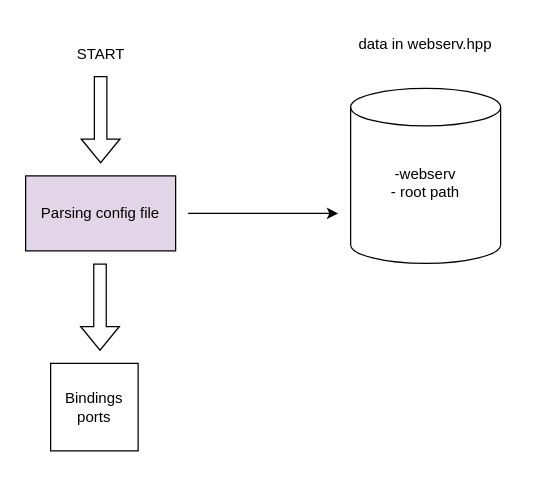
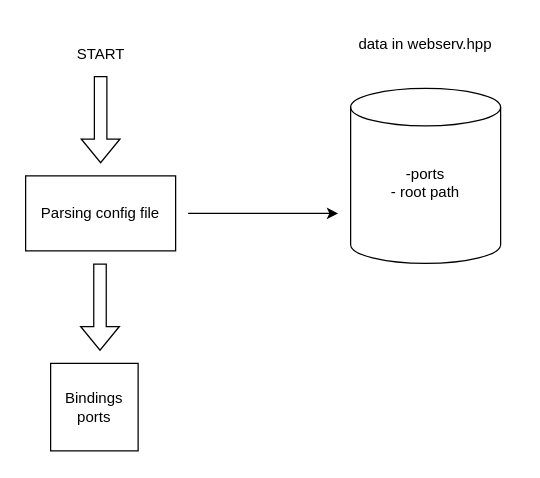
node "-webserv - root path": label "-webserv - root path" -> "-ports - root path"
node "Parsing config file": fillcolor #e1d5e7 -> #ffffff
